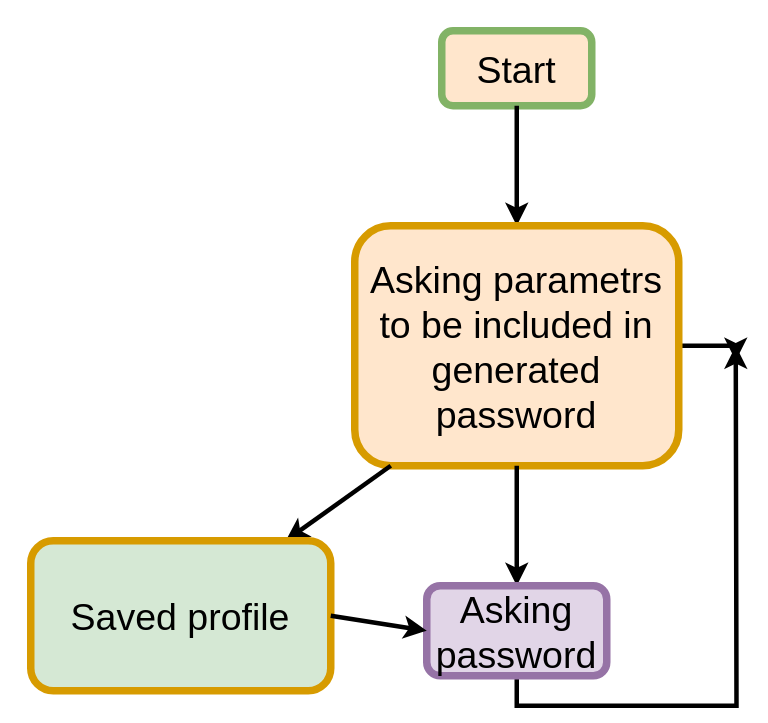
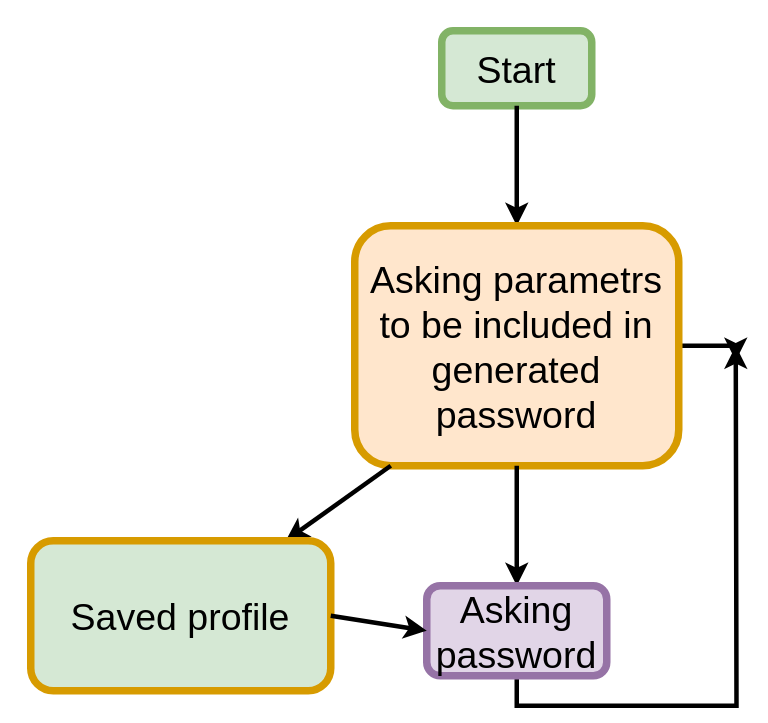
node "Start": fillcolor #ffe6cc -> #d5e8d4
